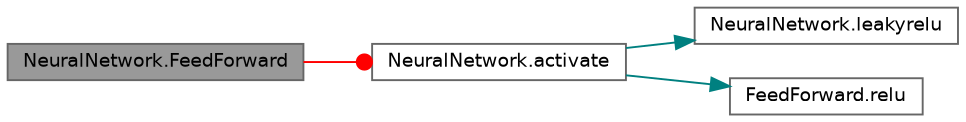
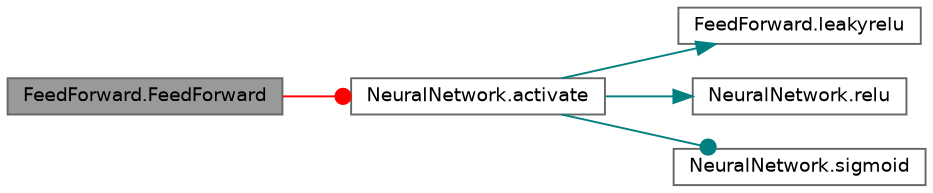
node "NeuralNetwork.leakyrelu": label "NeuralNetwork.leakyrelu" -> "FeedForward.leakyrelu"
node "NeuralNetwork.FeedForward": label "NeuralNetwork.FeedForward" -> "FeedForward.FeedForward"
node "FeedForward.relu": label "FeedForward.relu" -> "NeuralNetwork.relu"
node "NeuralNetwork.sigmoid": added
